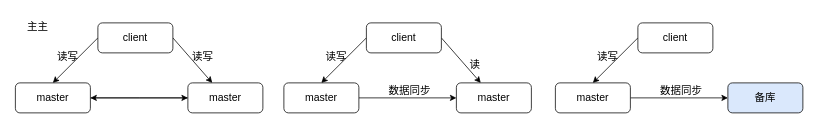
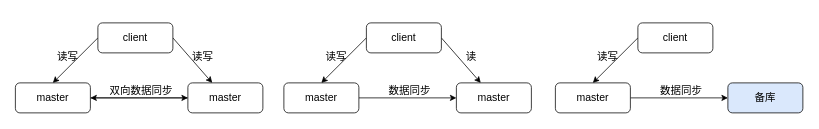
node "主主": removed
node "读": moved (475, 64) -> (471, 57)
node "双向数据同步": added
